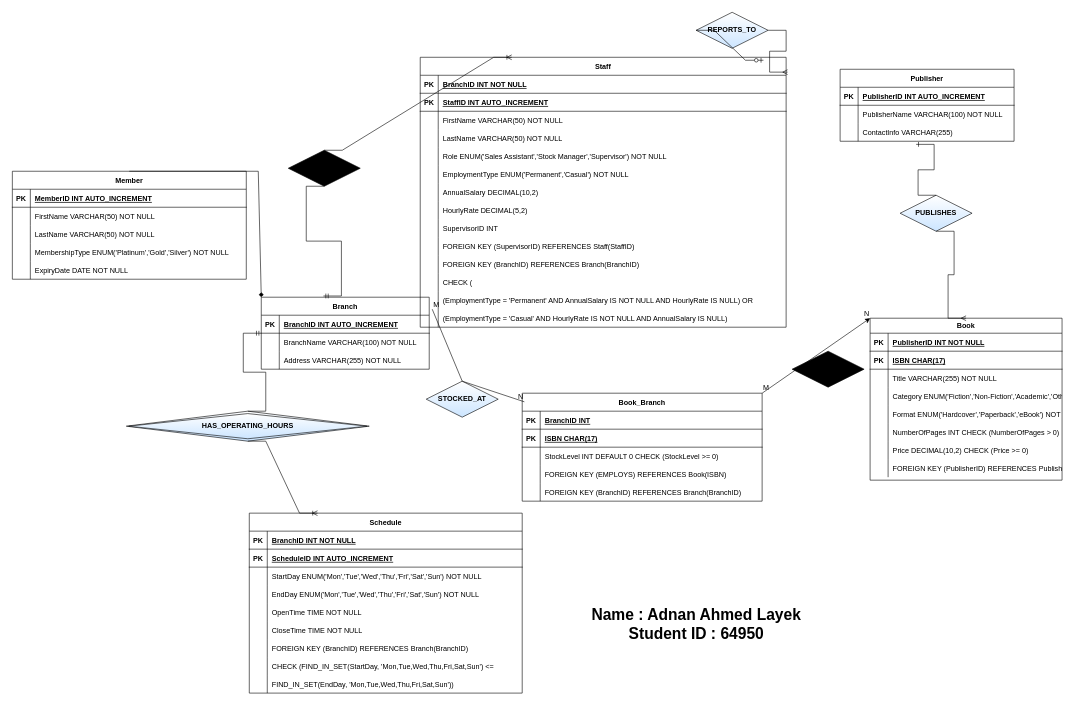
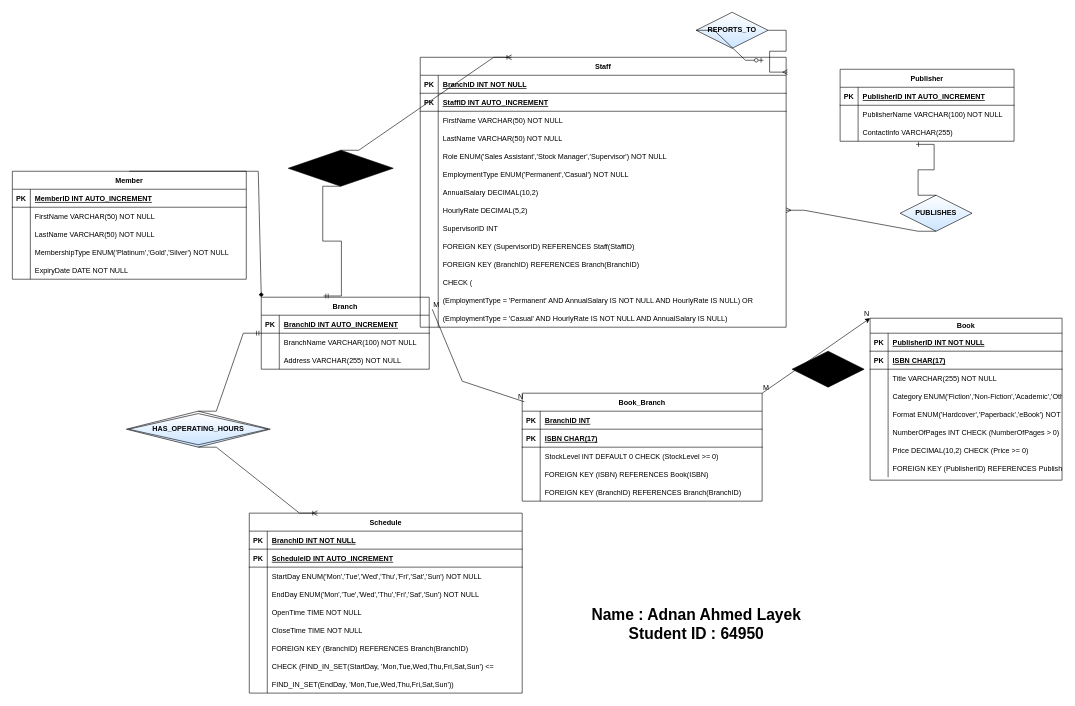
node "EMPLOYS": size 72x36 -> 105x36
edge "PUBLISHES" -> "Book": now "PUBLISHES" -> "HourlyRate DECIMAL(5,2)"
node "STOCKED_AT": removed
node "HAS_OPERATING_HOURS": size 243x30 -> 144x36
node "FOREIGN KEY (EMPLOYS) REFERENCES Book(ISBN)": label "FOREIGN KEY (EMPLOYS) REFERENCES Book(ISBN)" -> "FOREIGN KEY (ISBN) REFERENCES Book(ISBN)"
